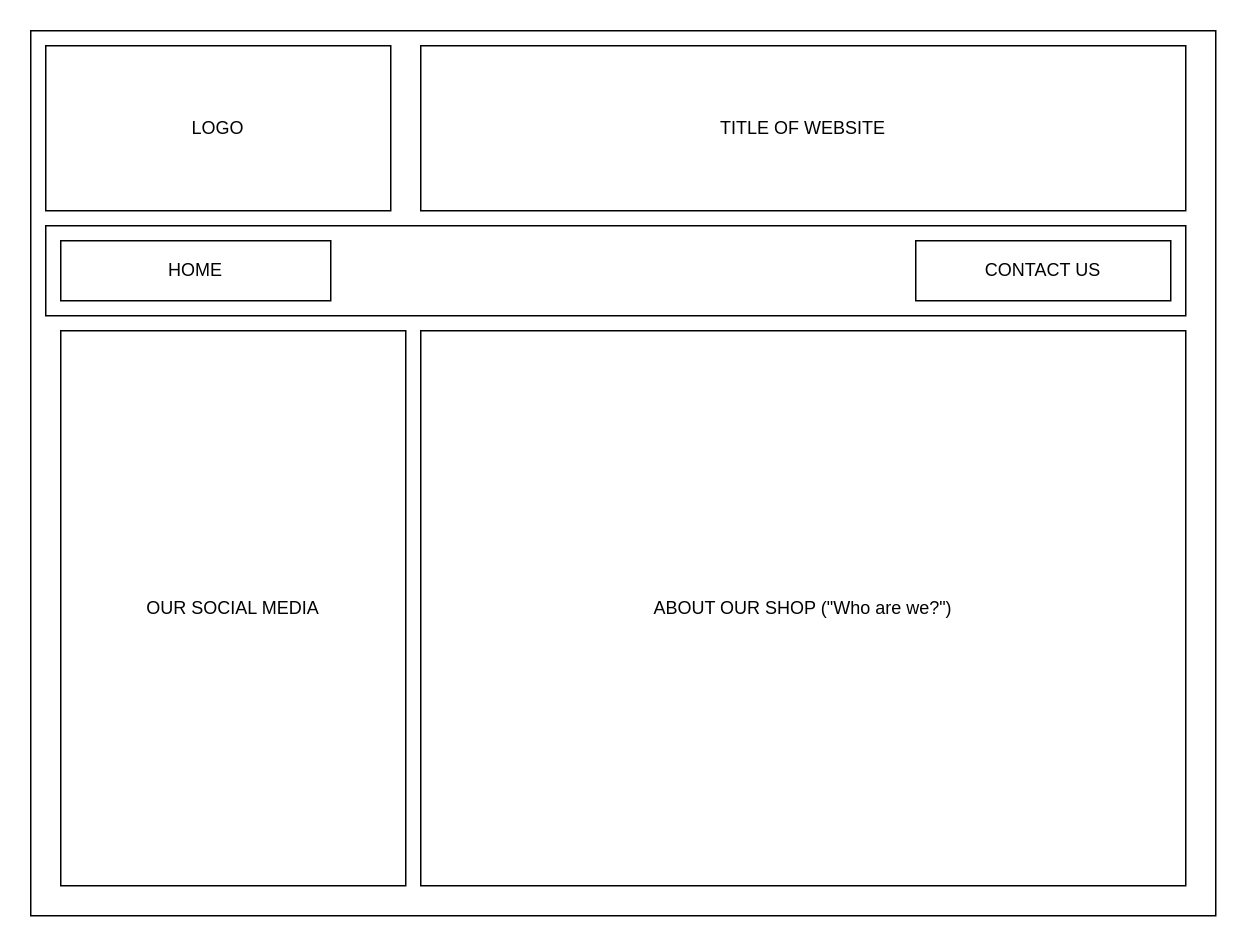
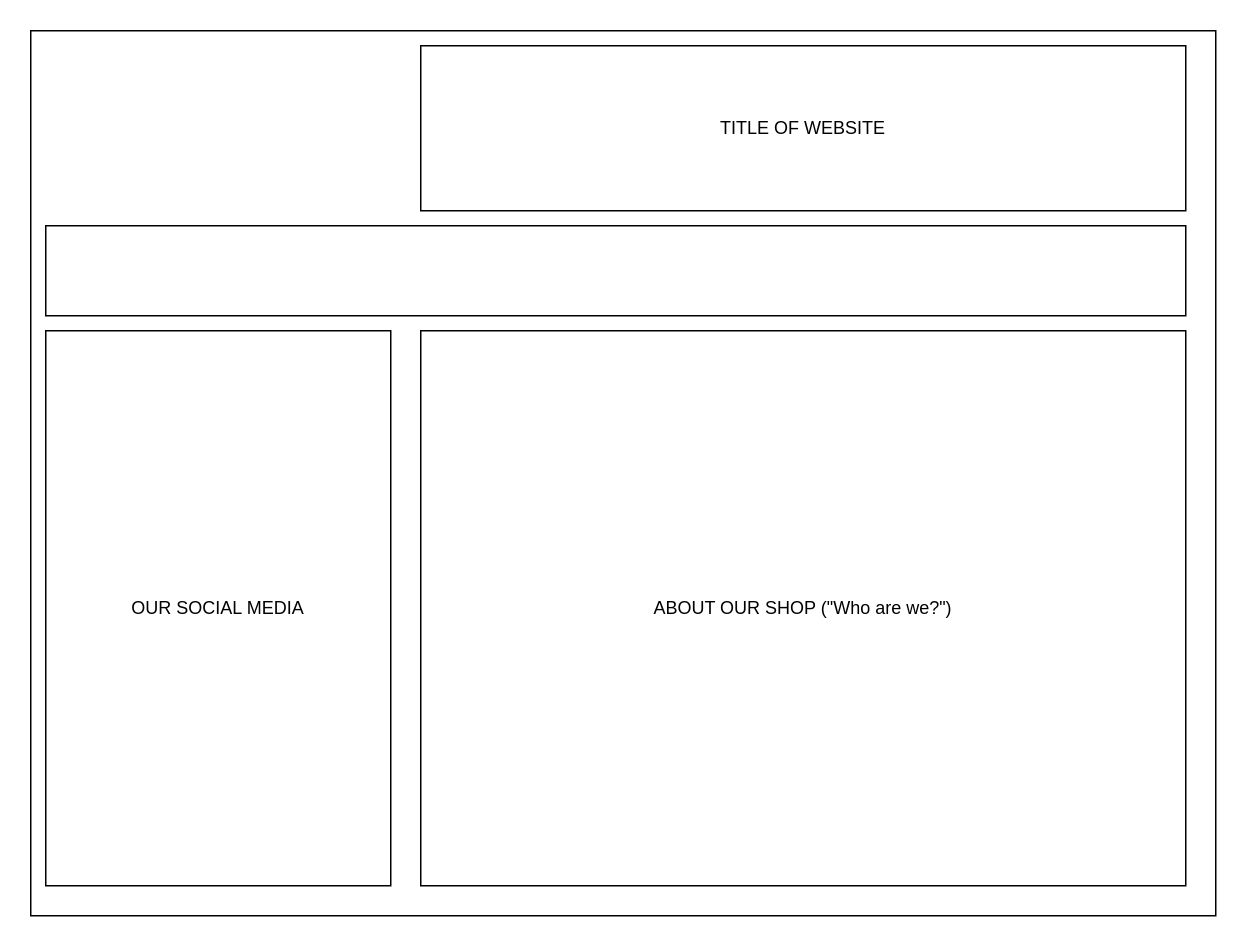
node "LOGO": removed
node "HOME": removed
node "CONTACT US": removed
node "OUR SOCIAL MEDIA": moved (233, 608) -> (218, 608)
